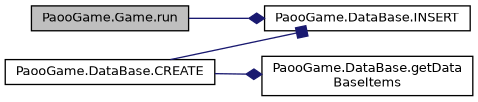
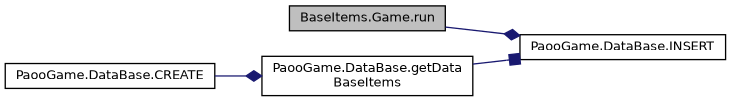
node "PaooGame.Game.run": label "PaooGame.Game.run" -> "BaseItems.Game.run"
edge "PaooGame.DataBase.CREATE" -> "PaooGame.DataBase.INSERT": now "PaooGame.DataBase.getData BaseItems" -> "PaooGame.DataBase.INSERT"
